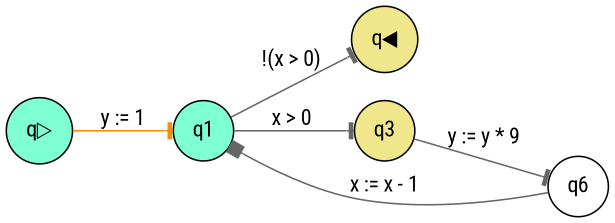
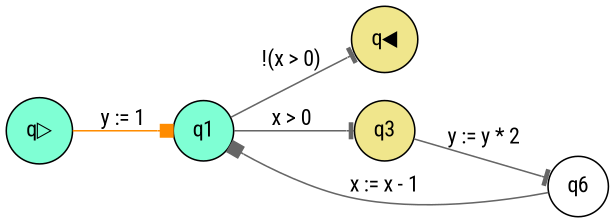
edge "q▷" -> "q1": arrowhead tee -> box
edge "q3" -> "q6": label "y := y * 9" -> "y := y * 2"
